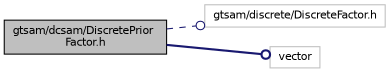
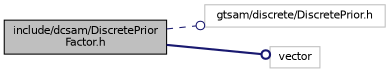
node "gtsam/discrete/DiscreteFactor.h": label "gtsam/discrete/DiscreteFactor.h" -> "gtsam/discrete/DiscretePrior.h"
node "gtsam/dcsam/DiscretePrior Factor.h": label "gtsam/dcsam/DiscretePrior Factor.h" -> "include/dcsam/DiscretePrior Factor.h"
